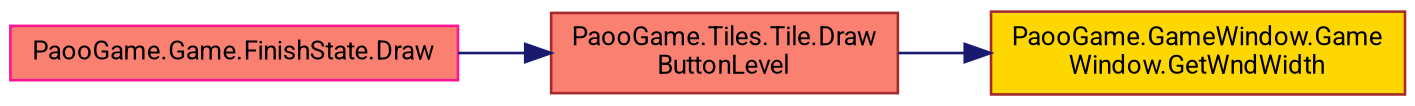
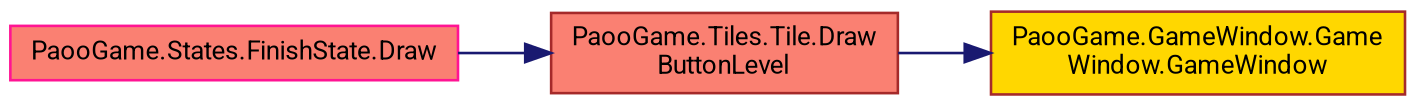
node "PaooGame.Game.FinishState.Draw": label "PaooGame.Game.FinishState.Draw" -> "PaooGame.States.FinishState.Draw"
node "PaooGame.GameWindow.Game Window.GetWndWidth": label "PaooGame.GameWindow.Game Window.GetWndWidth" -> "PaooGame.GameWindow.Game Window.GameWindow"
